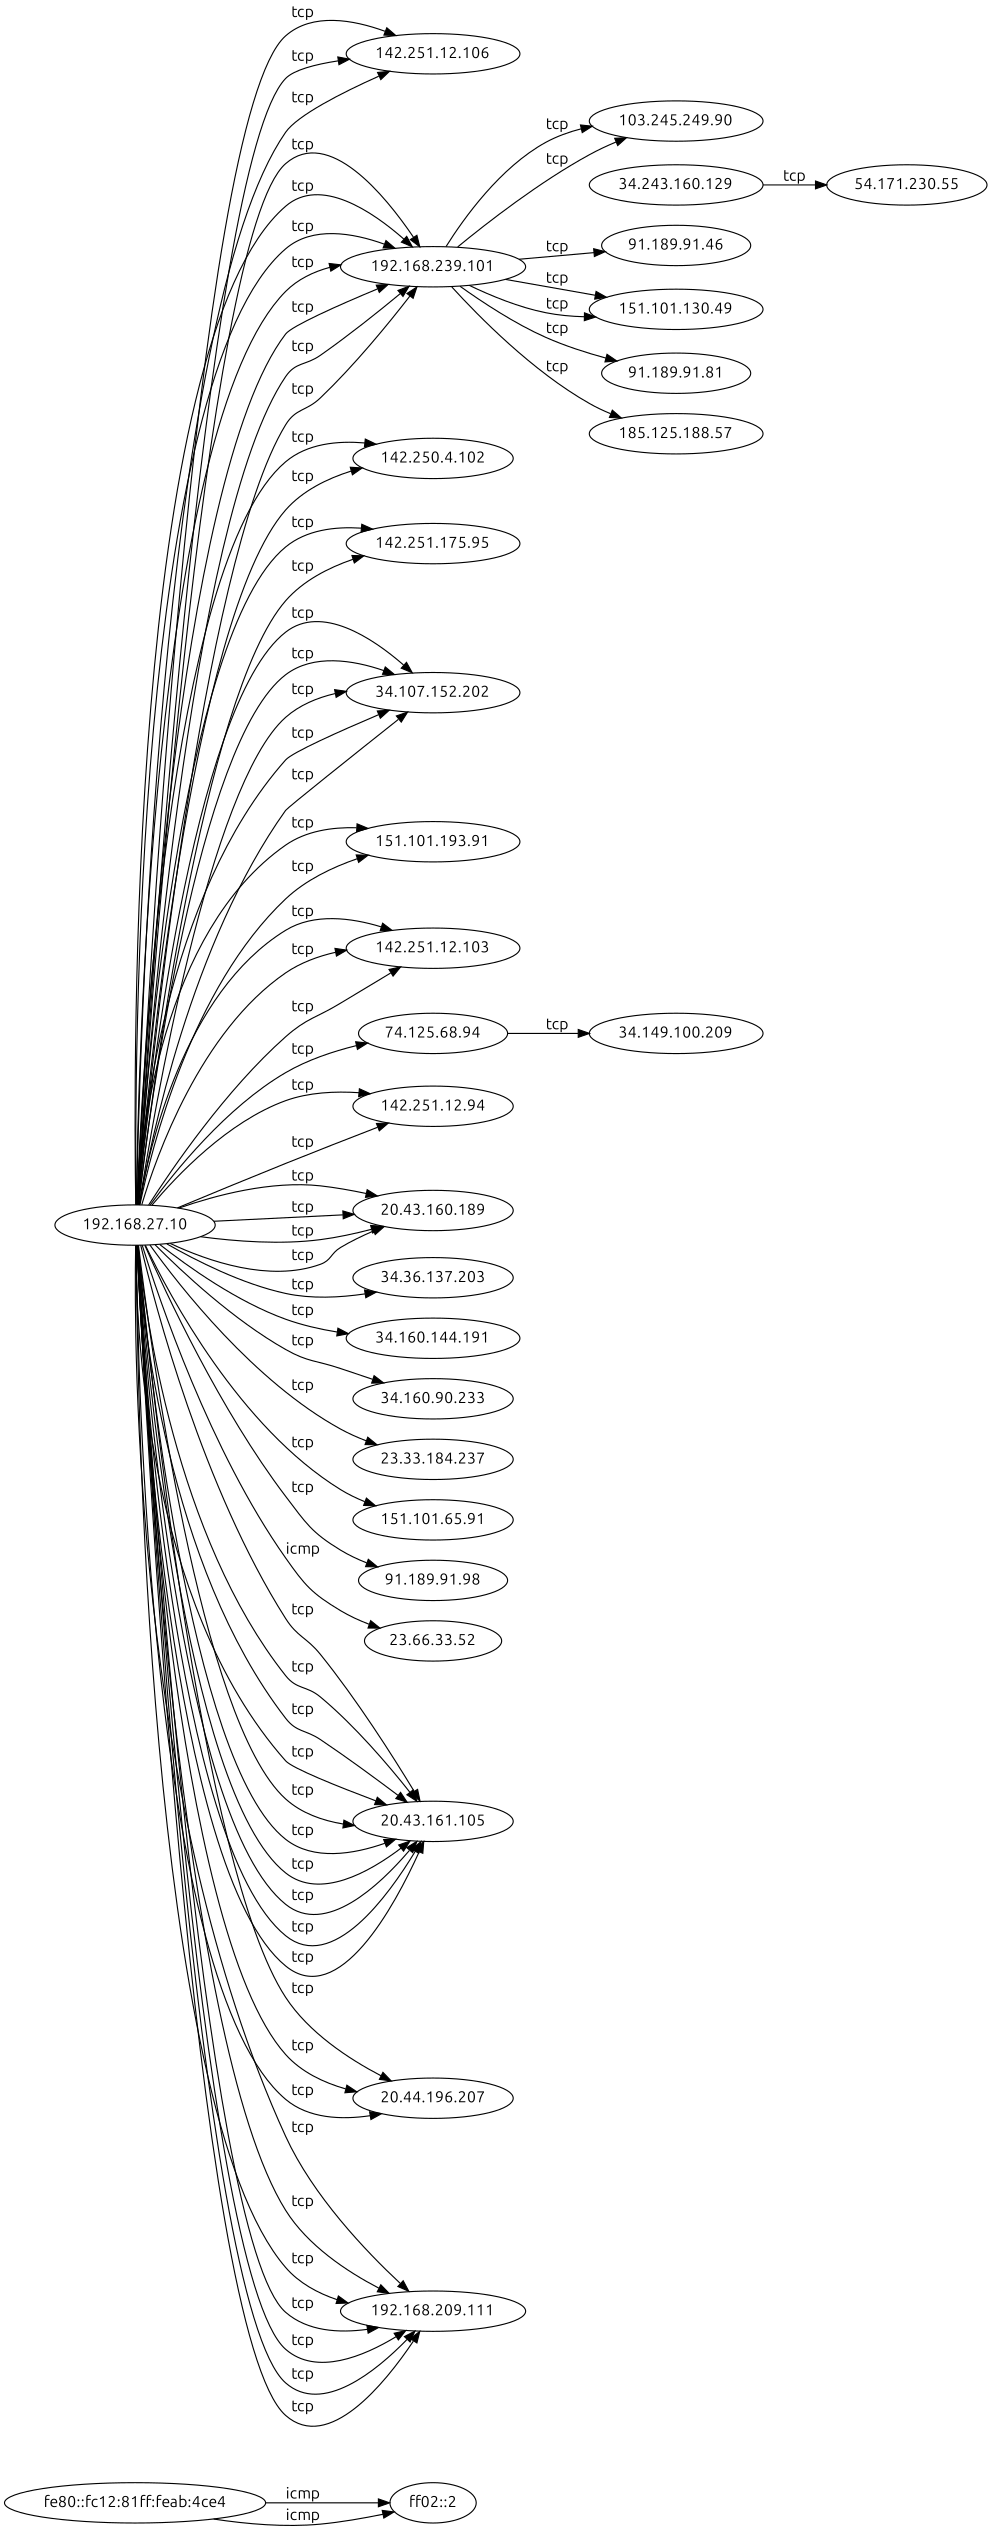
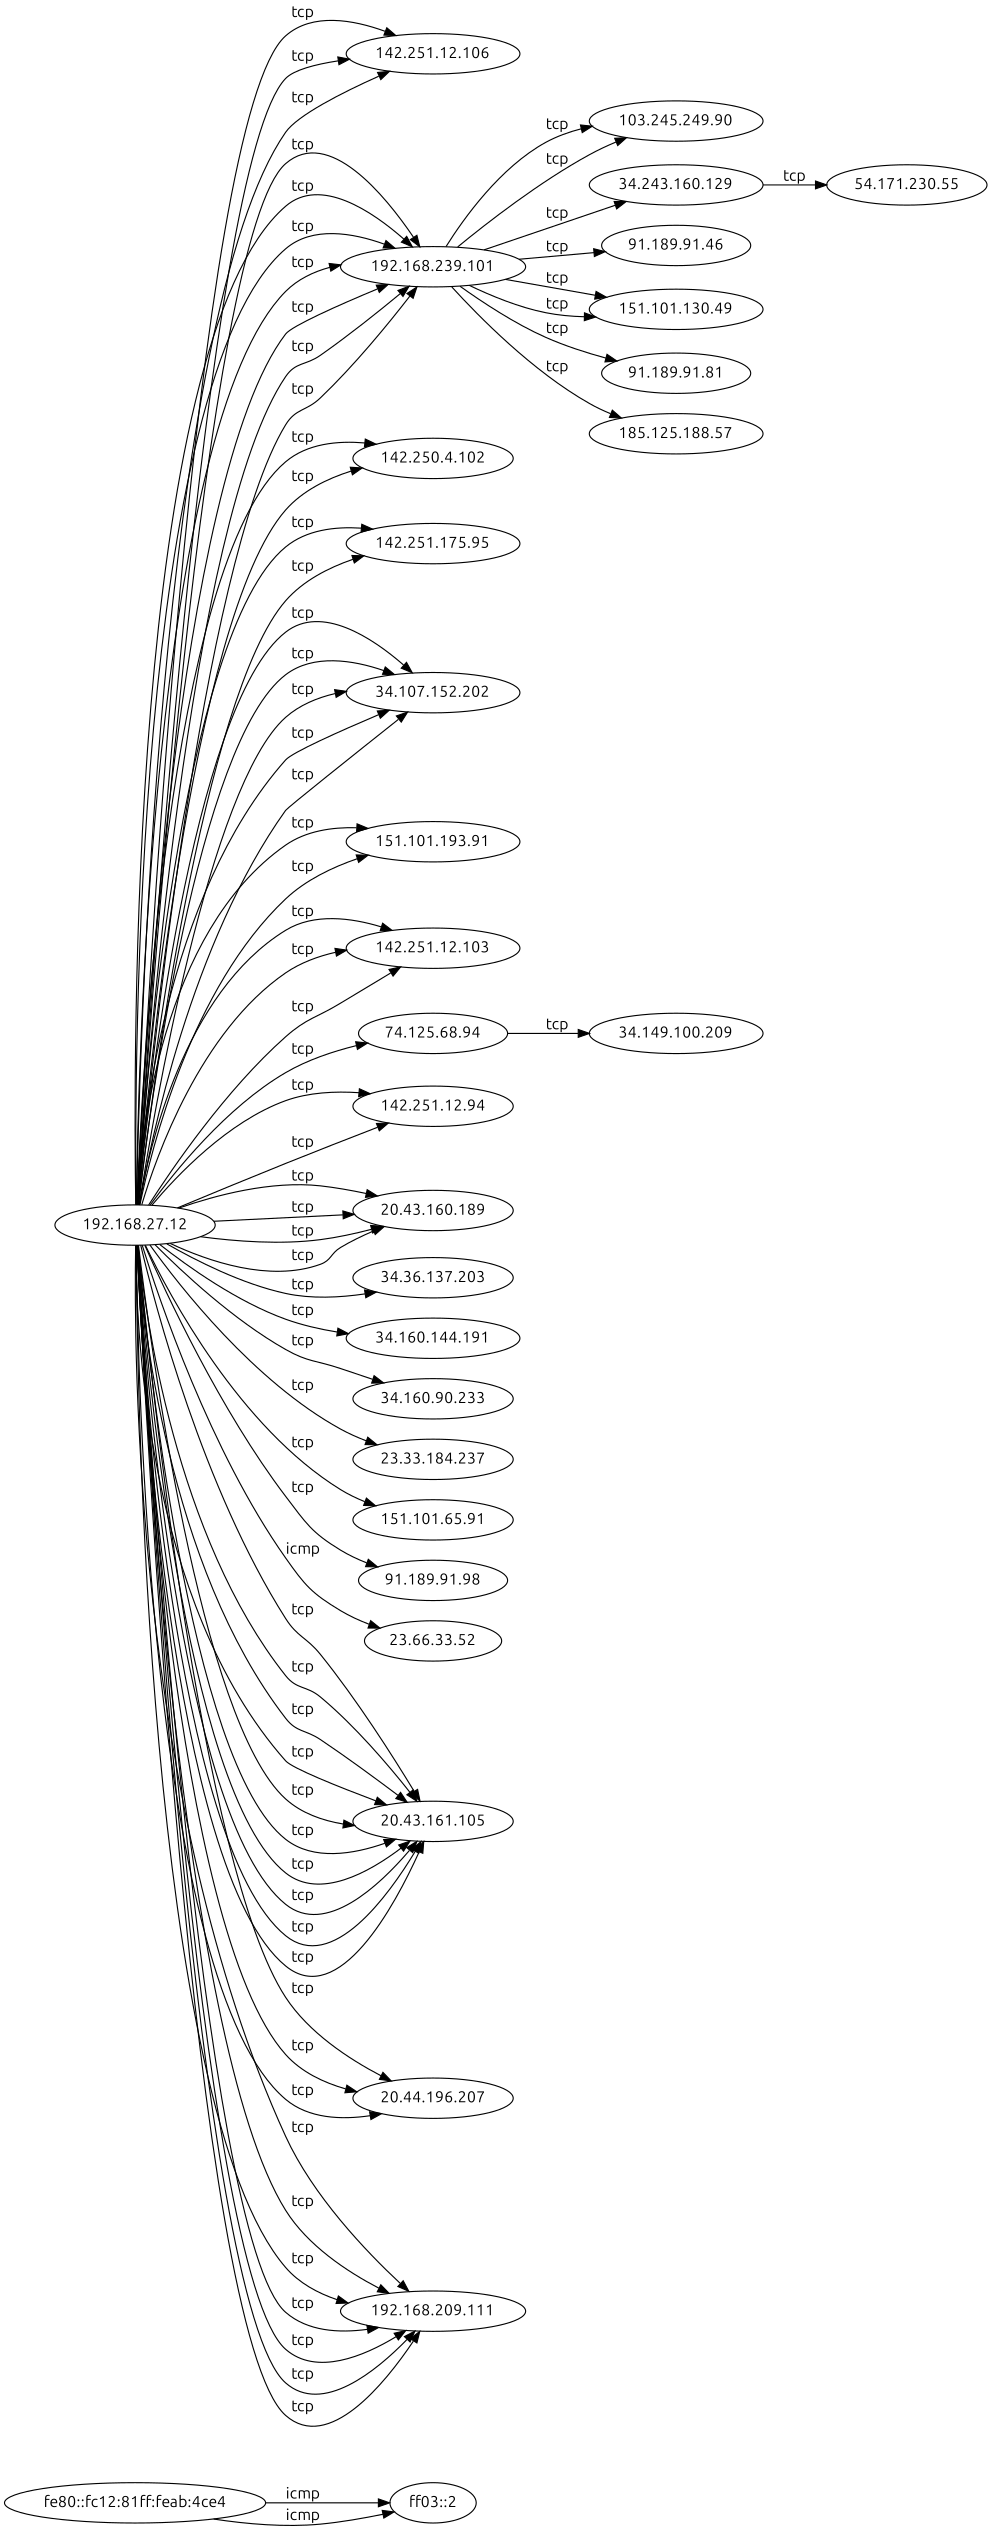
edge "192.168.239.101" -> "34.243.160.129": added, label "tcp"
node "192.168.27.10": label "192.168.27.10" -> "192.168.27.12"
node "ff02::2": label "ff02::2" -> "ff03::2"
